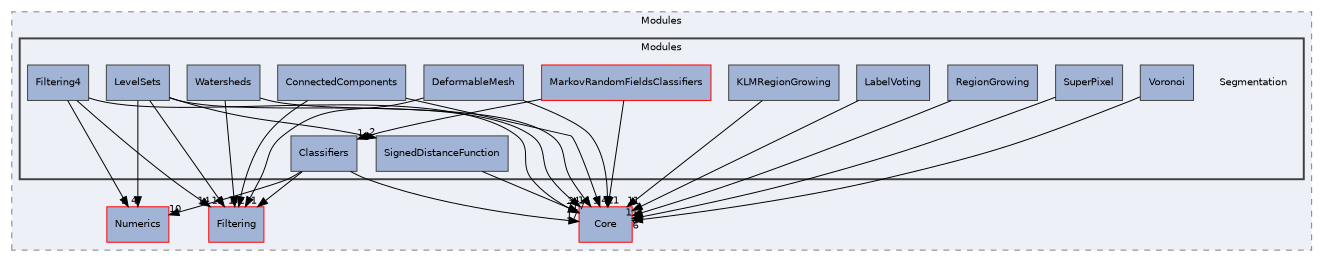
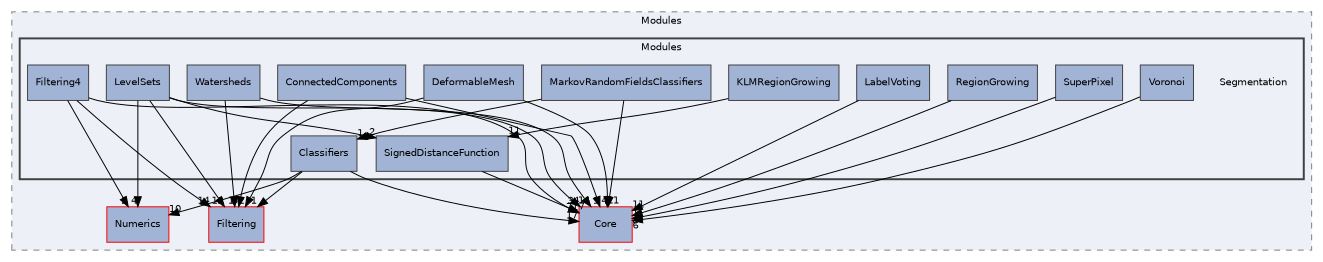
node "MarkovRandomFieldsClassifiers": color red -> grey25
edge "KLMRegionGrowing" -> "Core": now "KLMRegionGrowing" -> "SignedDistanceFunction"
